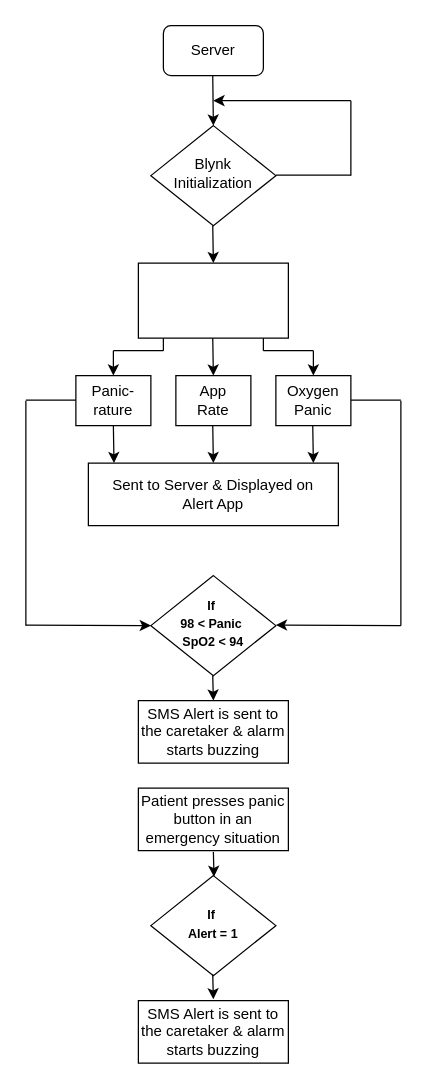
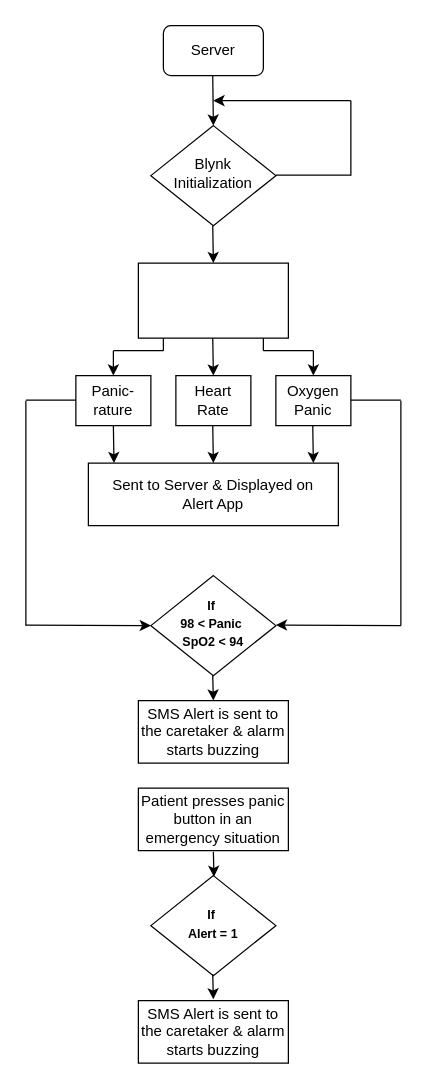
node "App Rate": label "App Rate" -> "Heart Rate"
